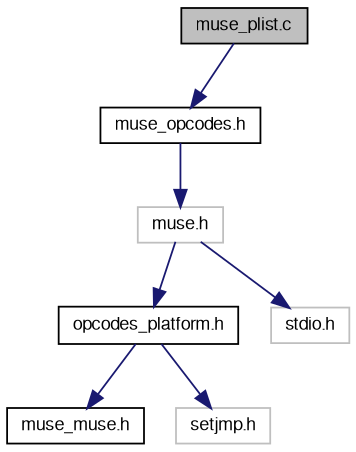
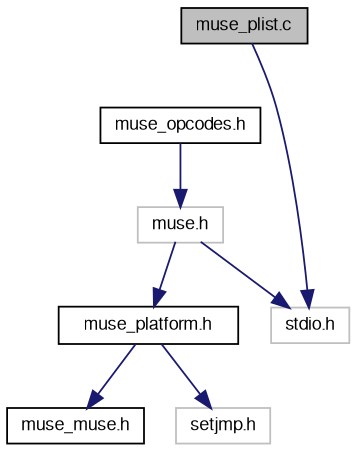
edge "muse_plist.c" -> "muse_opcodes.h": now "muse_plist.c" -> "stdio.h"
node "opcodes_platform.h": label "opcodes_platform.h" -> "muse_platform.h"
